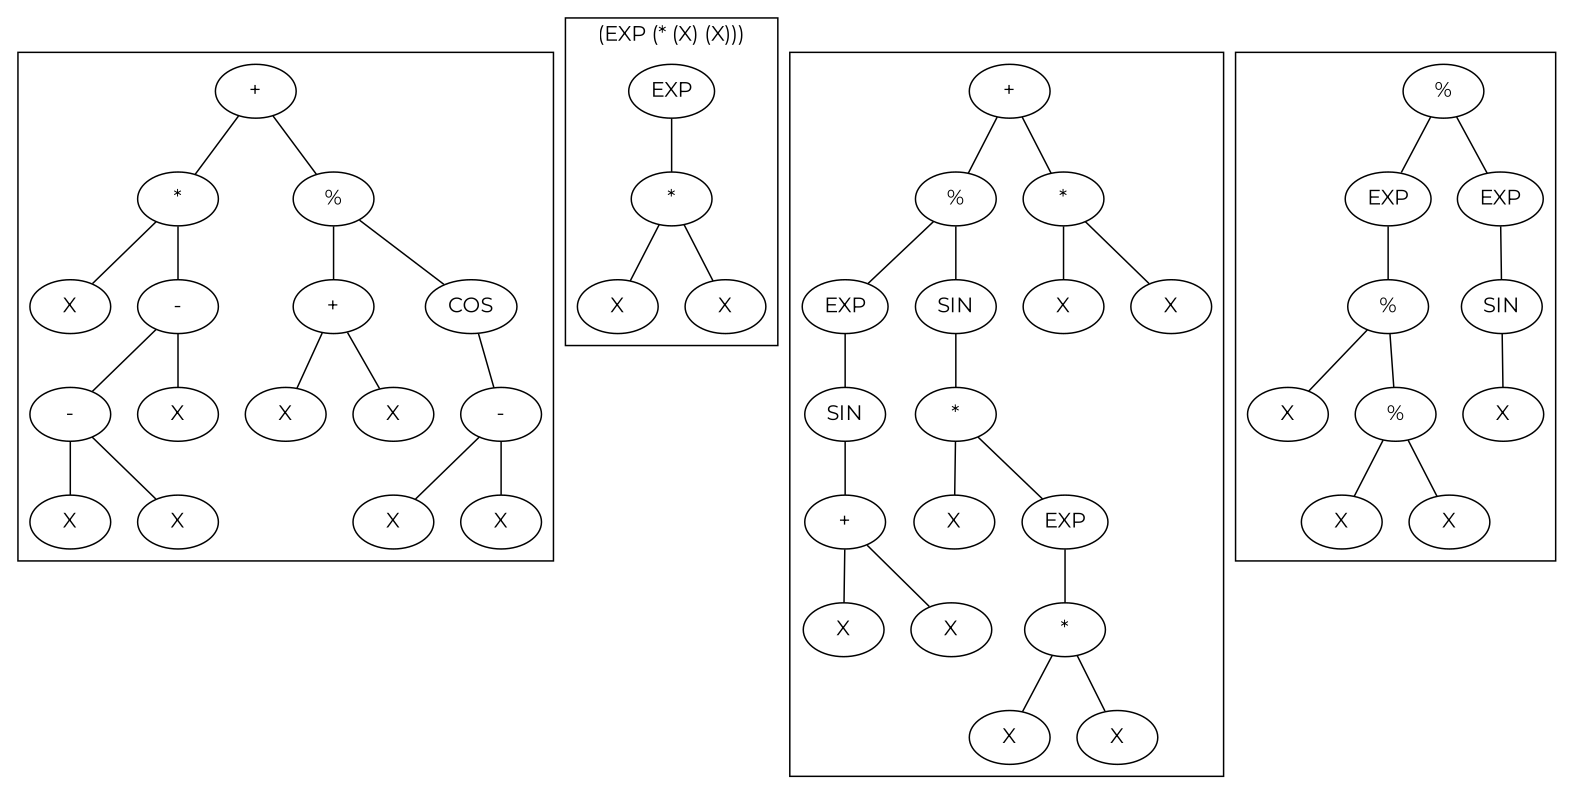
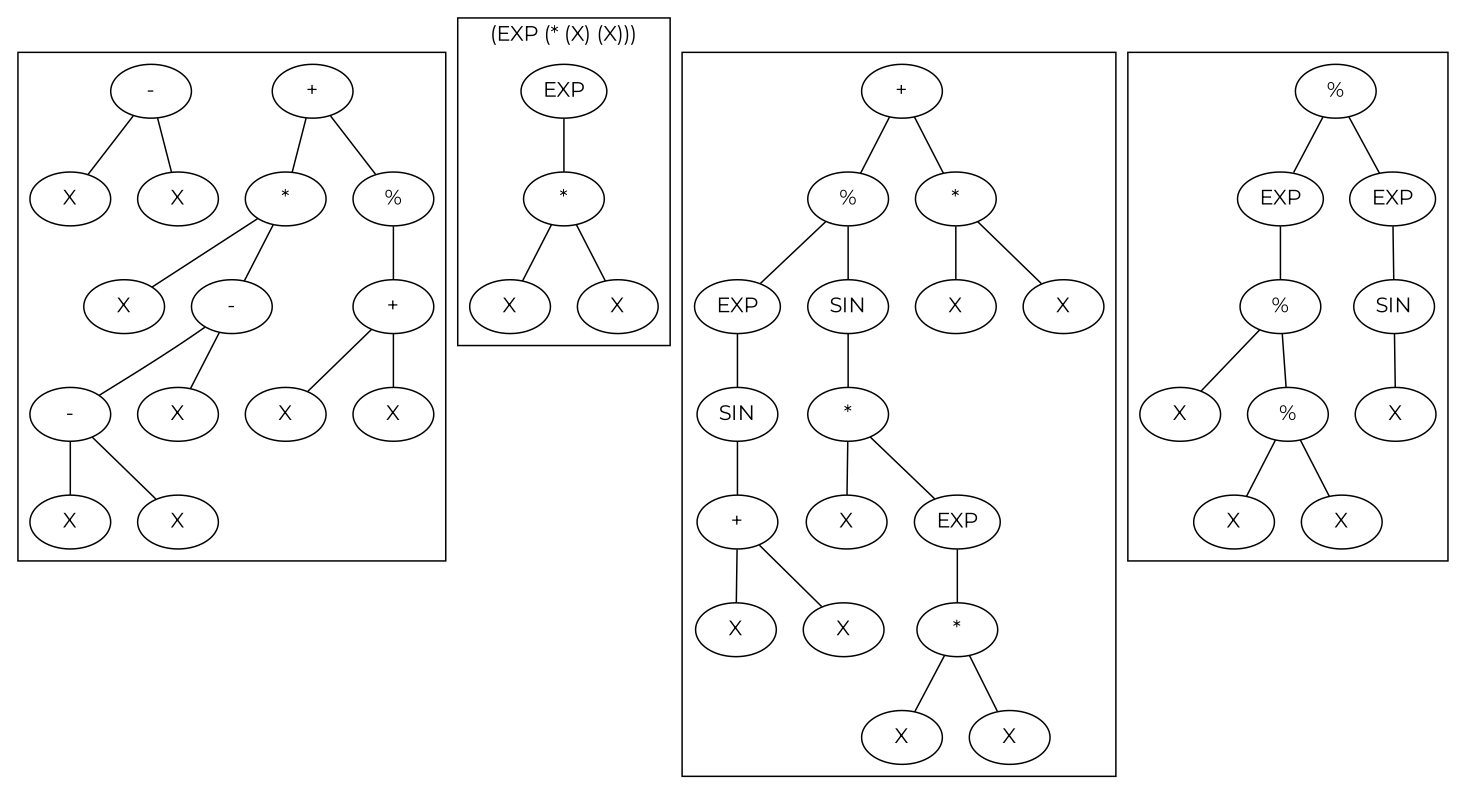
node "COS": removed
